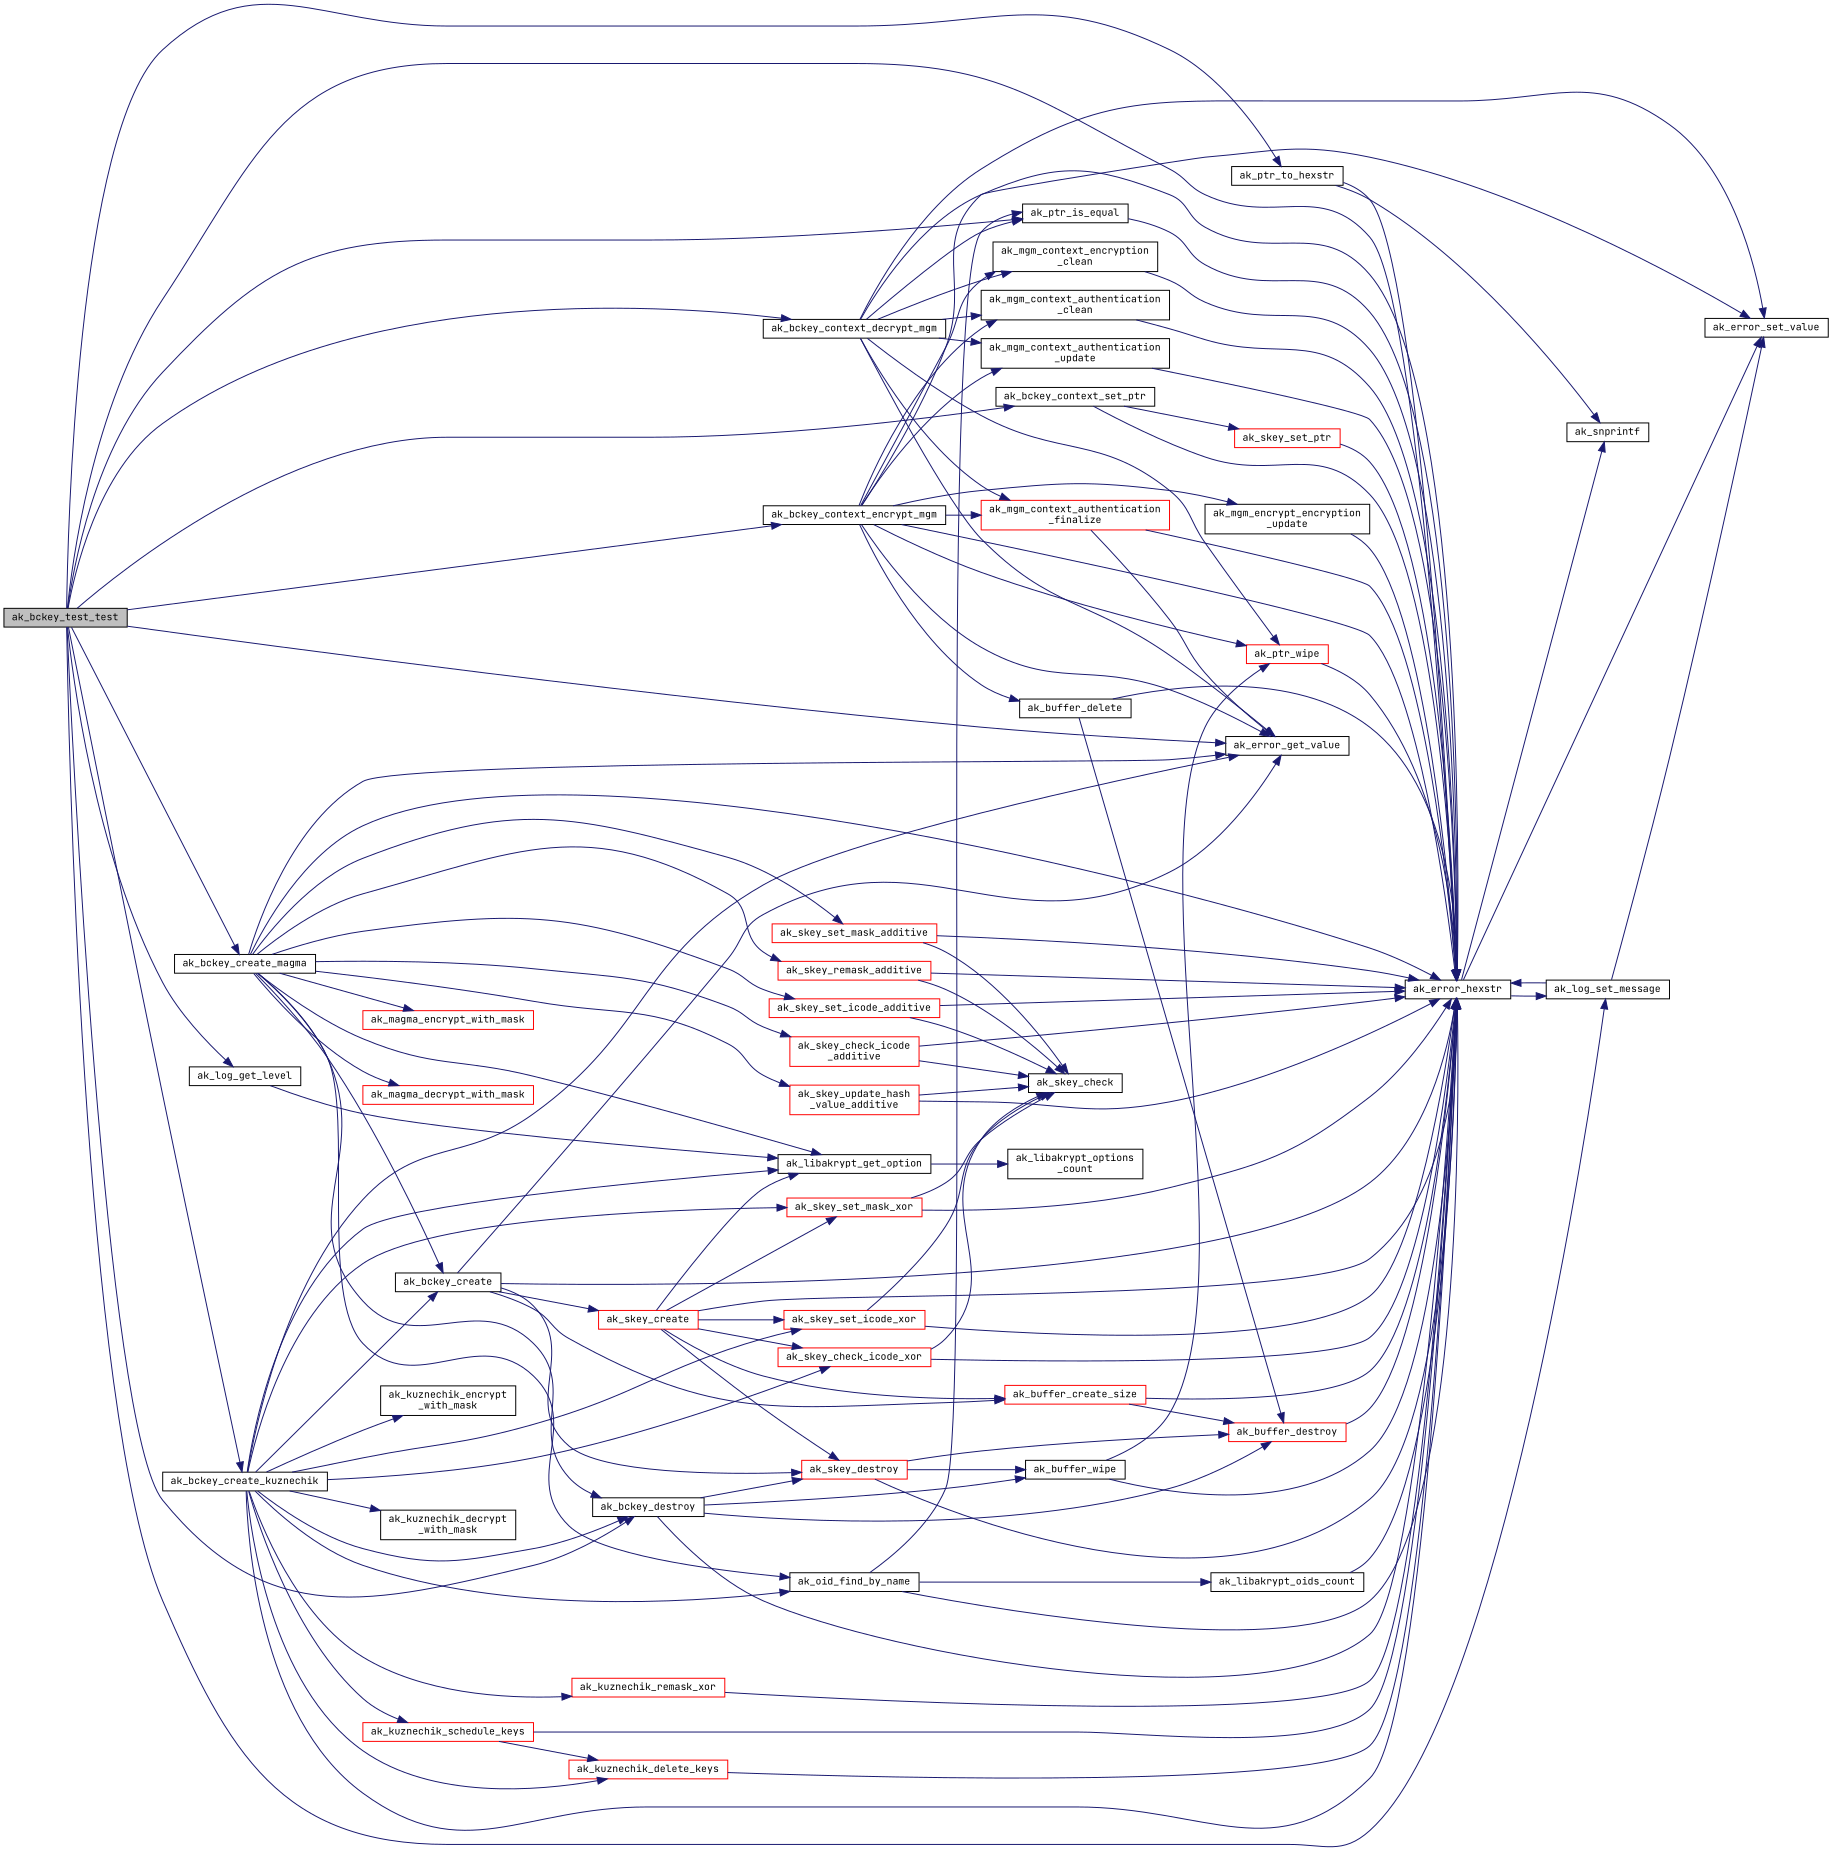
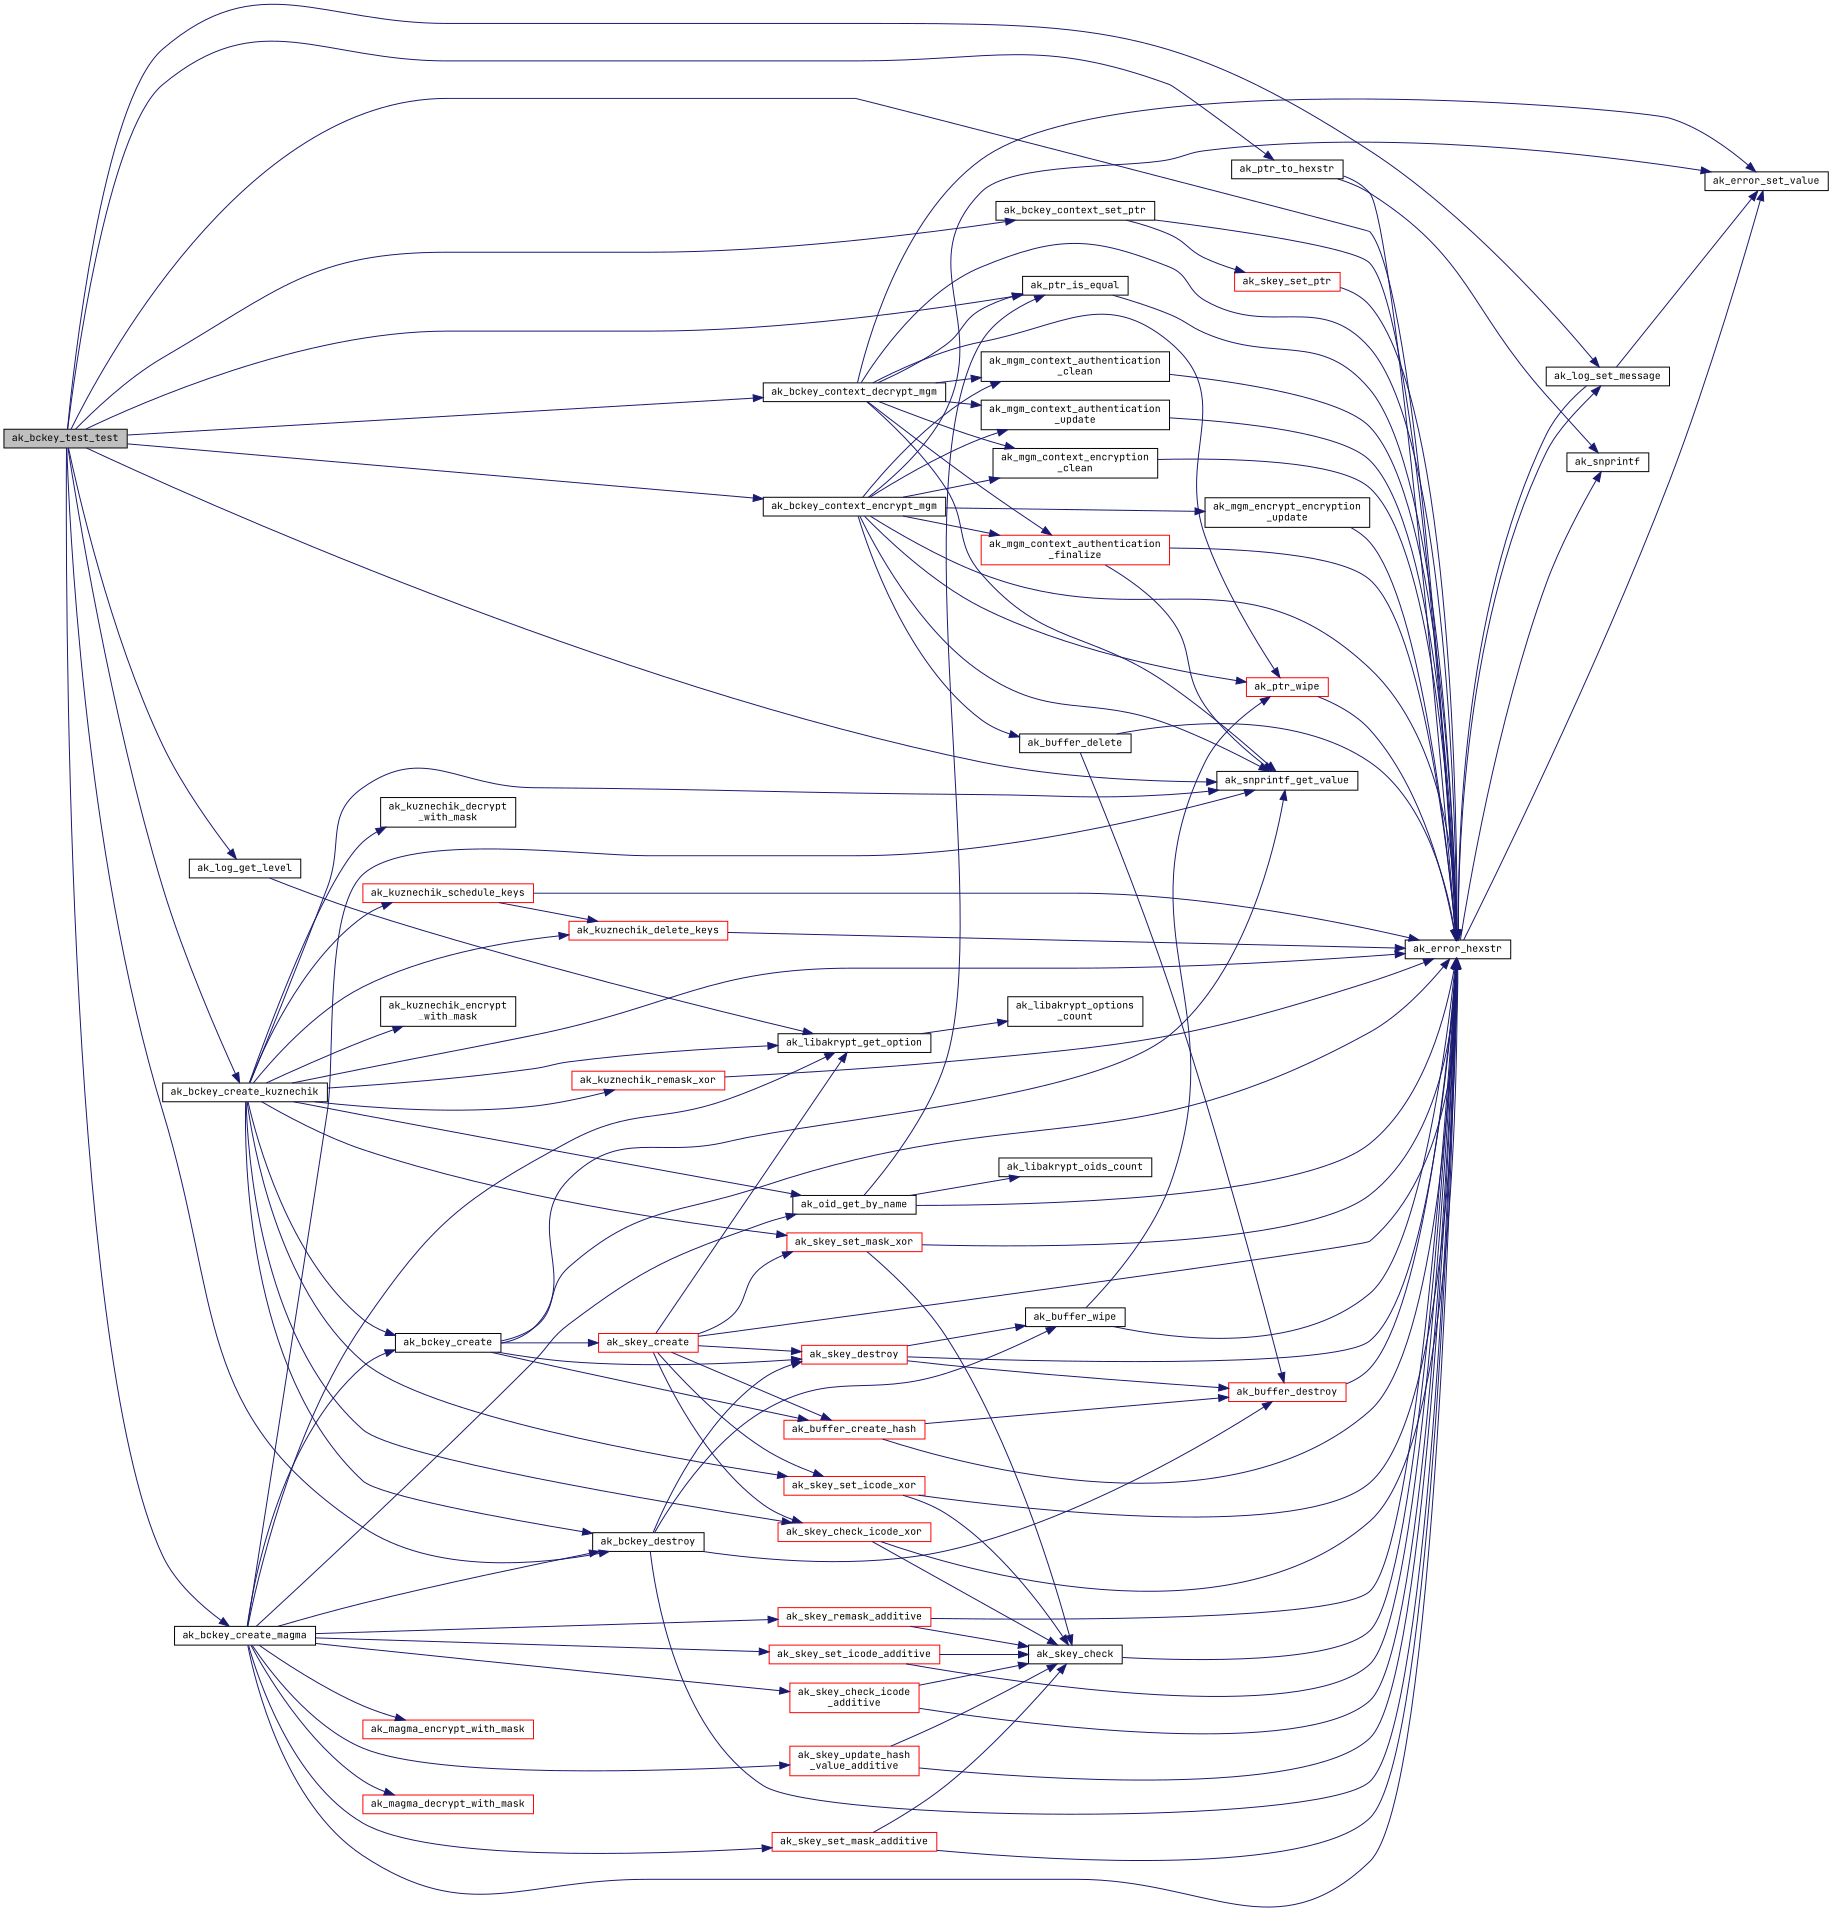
node "ak_error_get_value": label "ak_error_get_value" -> "ak_snprintf_get_value"
edge "ak_libakrypt_oids_count" -> "ak_error_hexstr": now "ak_skey_check" -> "ak_error_hexstr"
node "ak_buffer_create_size": label "ak_buffer_create_size" -> "ak_buffer_create_hash"
node "ak_oid_find_by_name": label "ak_oid_find_by_name" -> "ak_oid_get_by_name"
